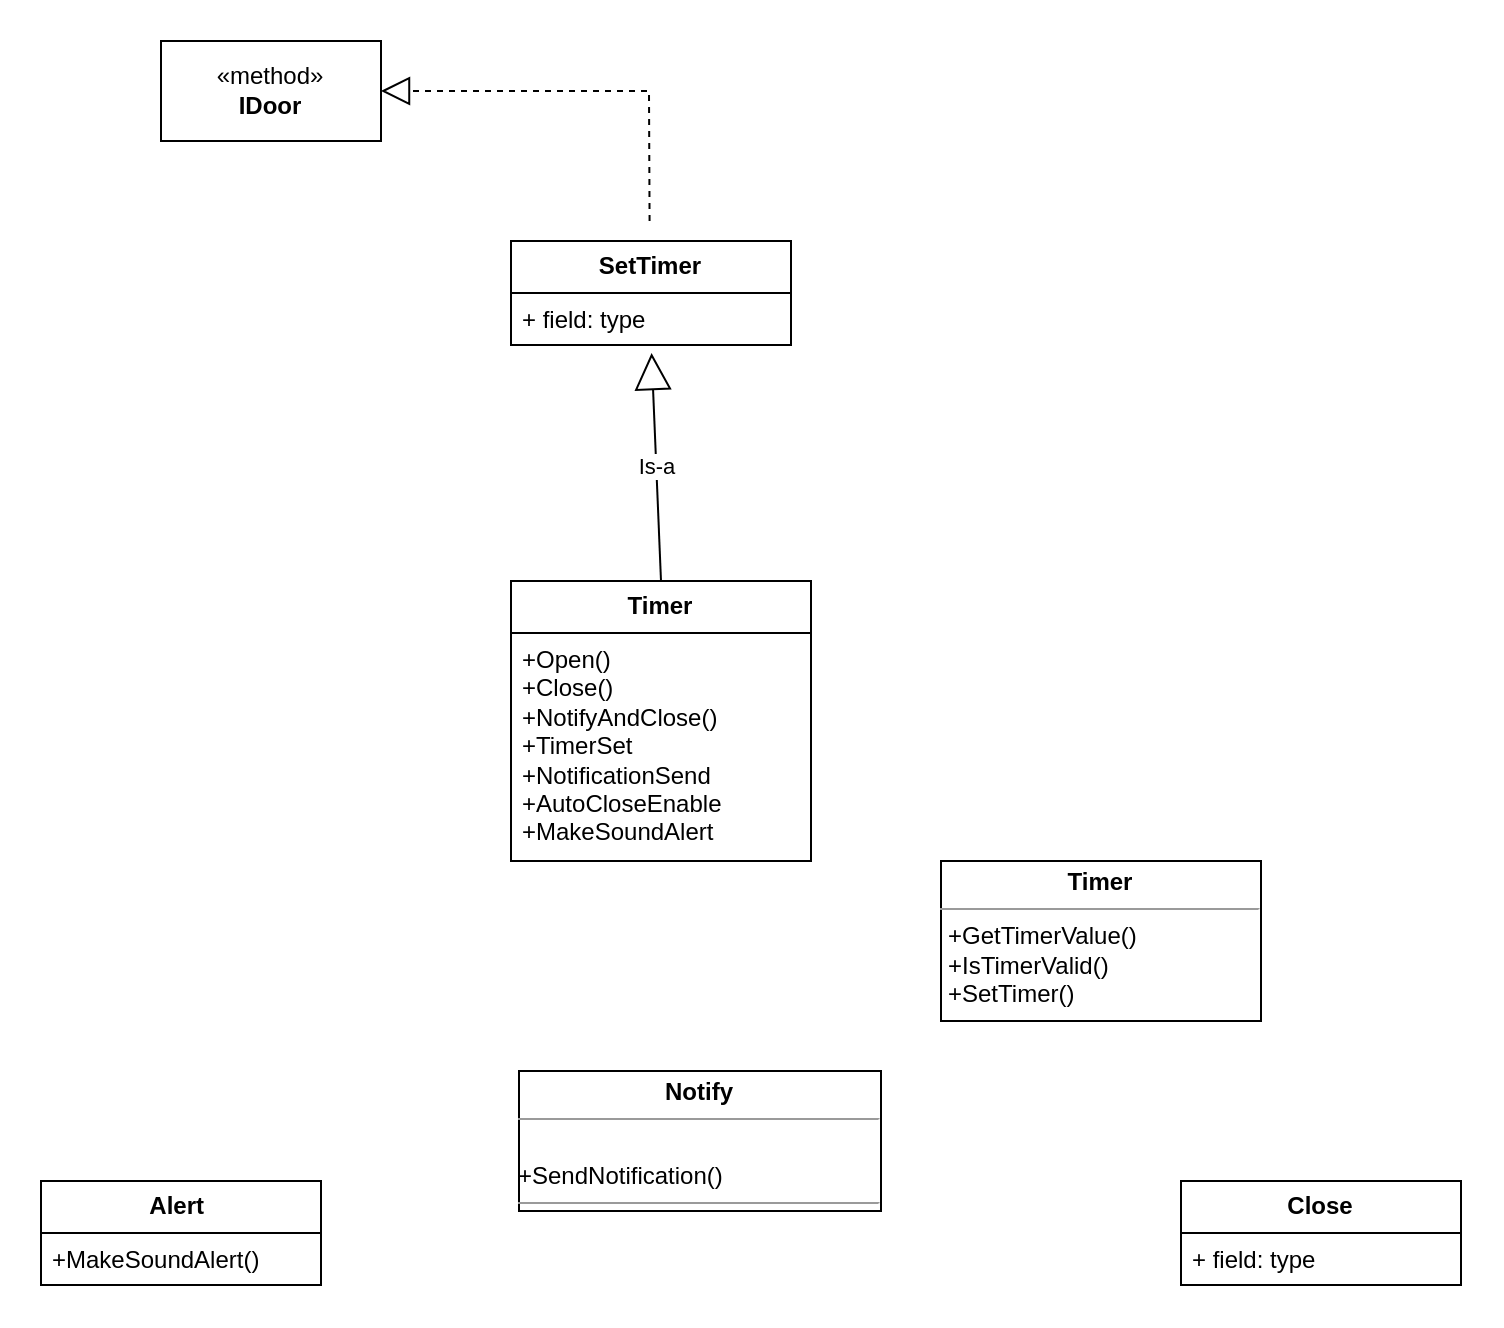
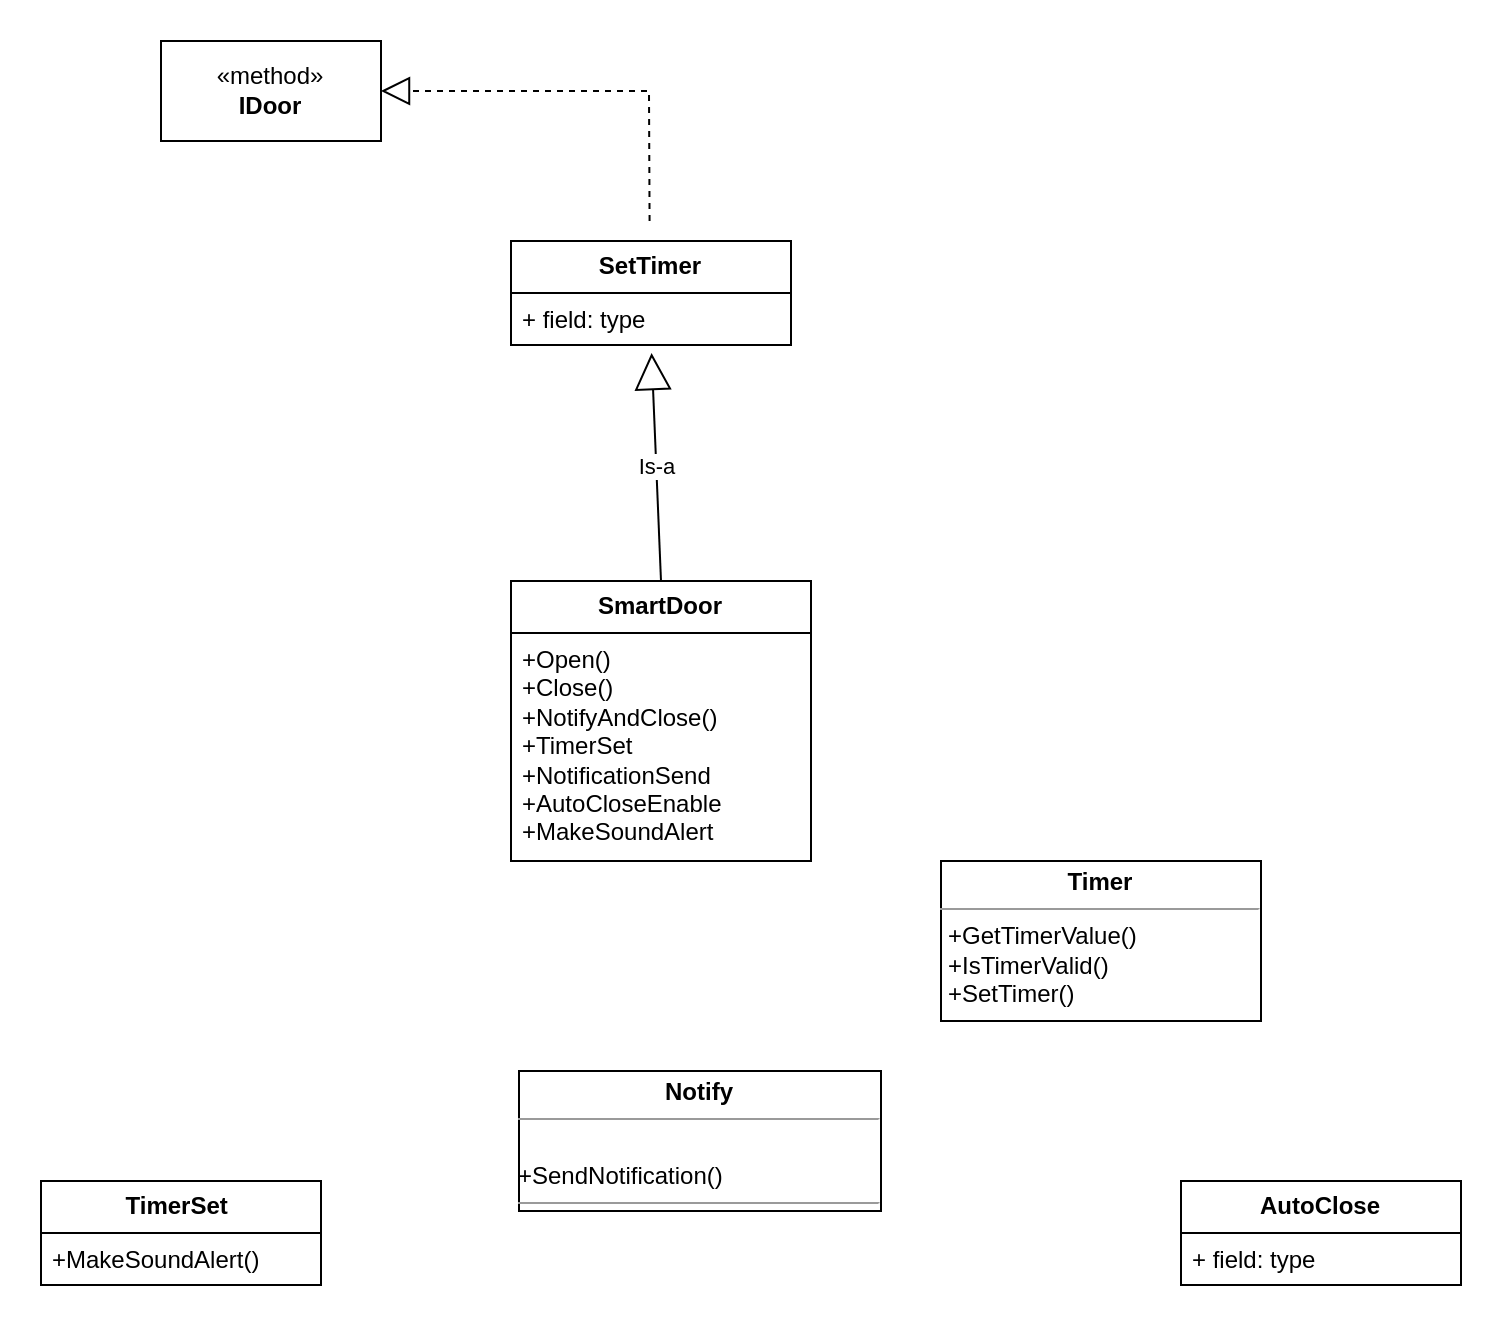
node "Timer": label "Timer" -> "SmartDoor"
node "Alert": label "Alert" -> "TimerSet"
node "Close": label "Close" -> "AutoClose"
